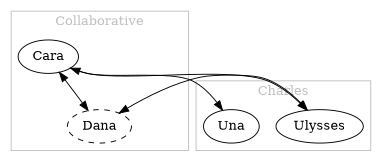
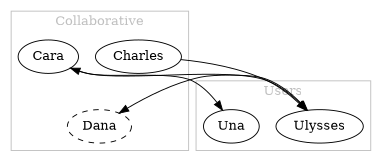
node "Charles": added
edge "Cara" -- "Dana": removed
cluster "Charles": label "Charles" -> "Users"
